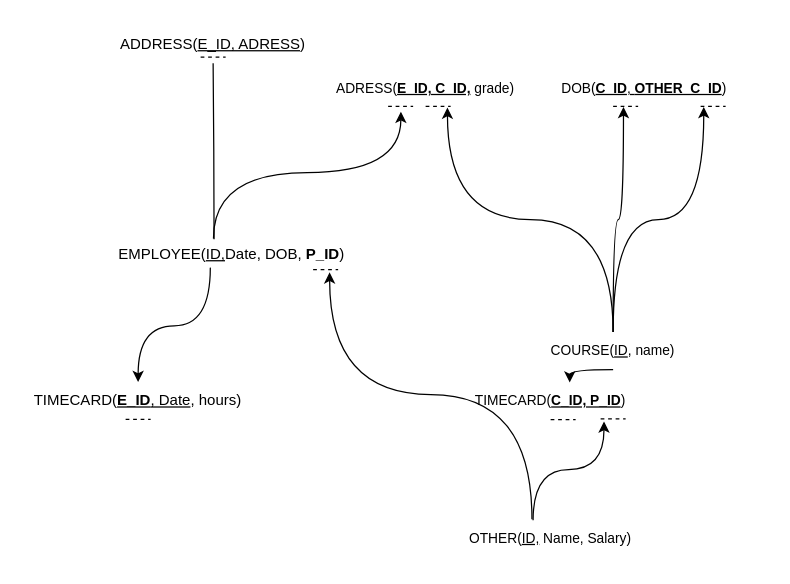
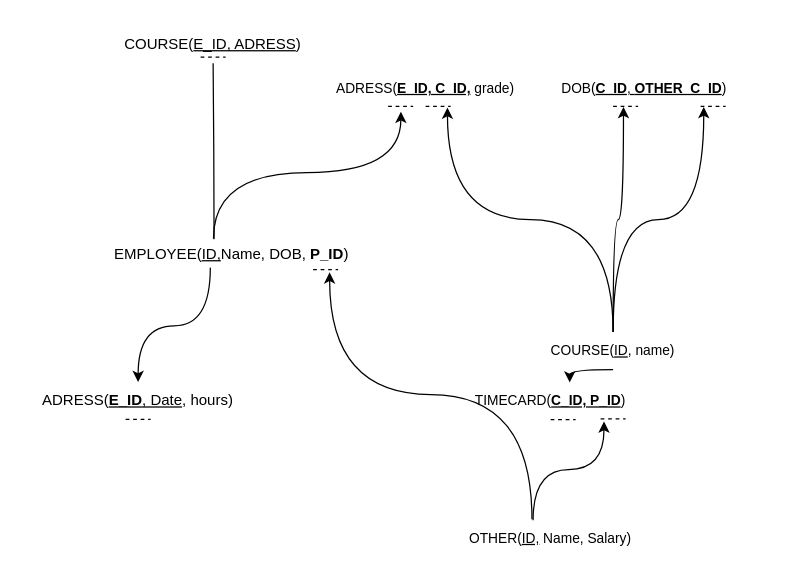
node "ADDRESS(E_ID, ADRESS)": label "ADDRESS(E_ID, ADRESS)" -> "COURSE(E_ID, ADRESS)"
node "EMPLOYEE(ID,Date, DOB, P_ID)": label "EMPLOYEE(ID,Date, DOB, P_ID)" -> "EMPLOYEE(ID,Name, DOB, P_ID)"
node "TIMECARD(E_ID, Date, hours)": label "TIMECARD(E_ID, Date, hours)" -> "ADRESS(E_ID, Date, hours)"
